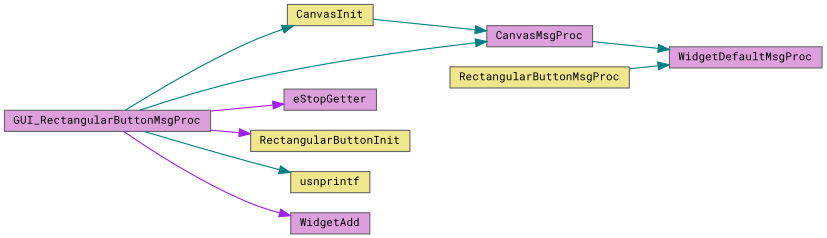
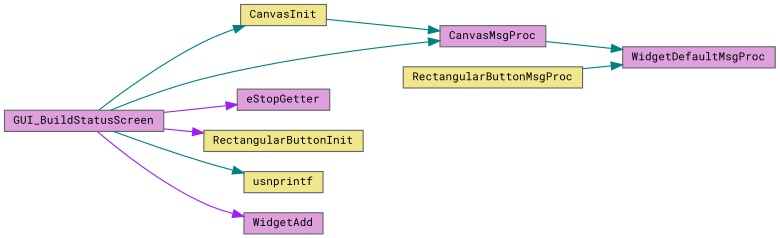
node "GUI_RectangularButtonMsgProc": label "GUI_RectangularButtonMsgProc" -> "GUI_BuildStatusScreen"
